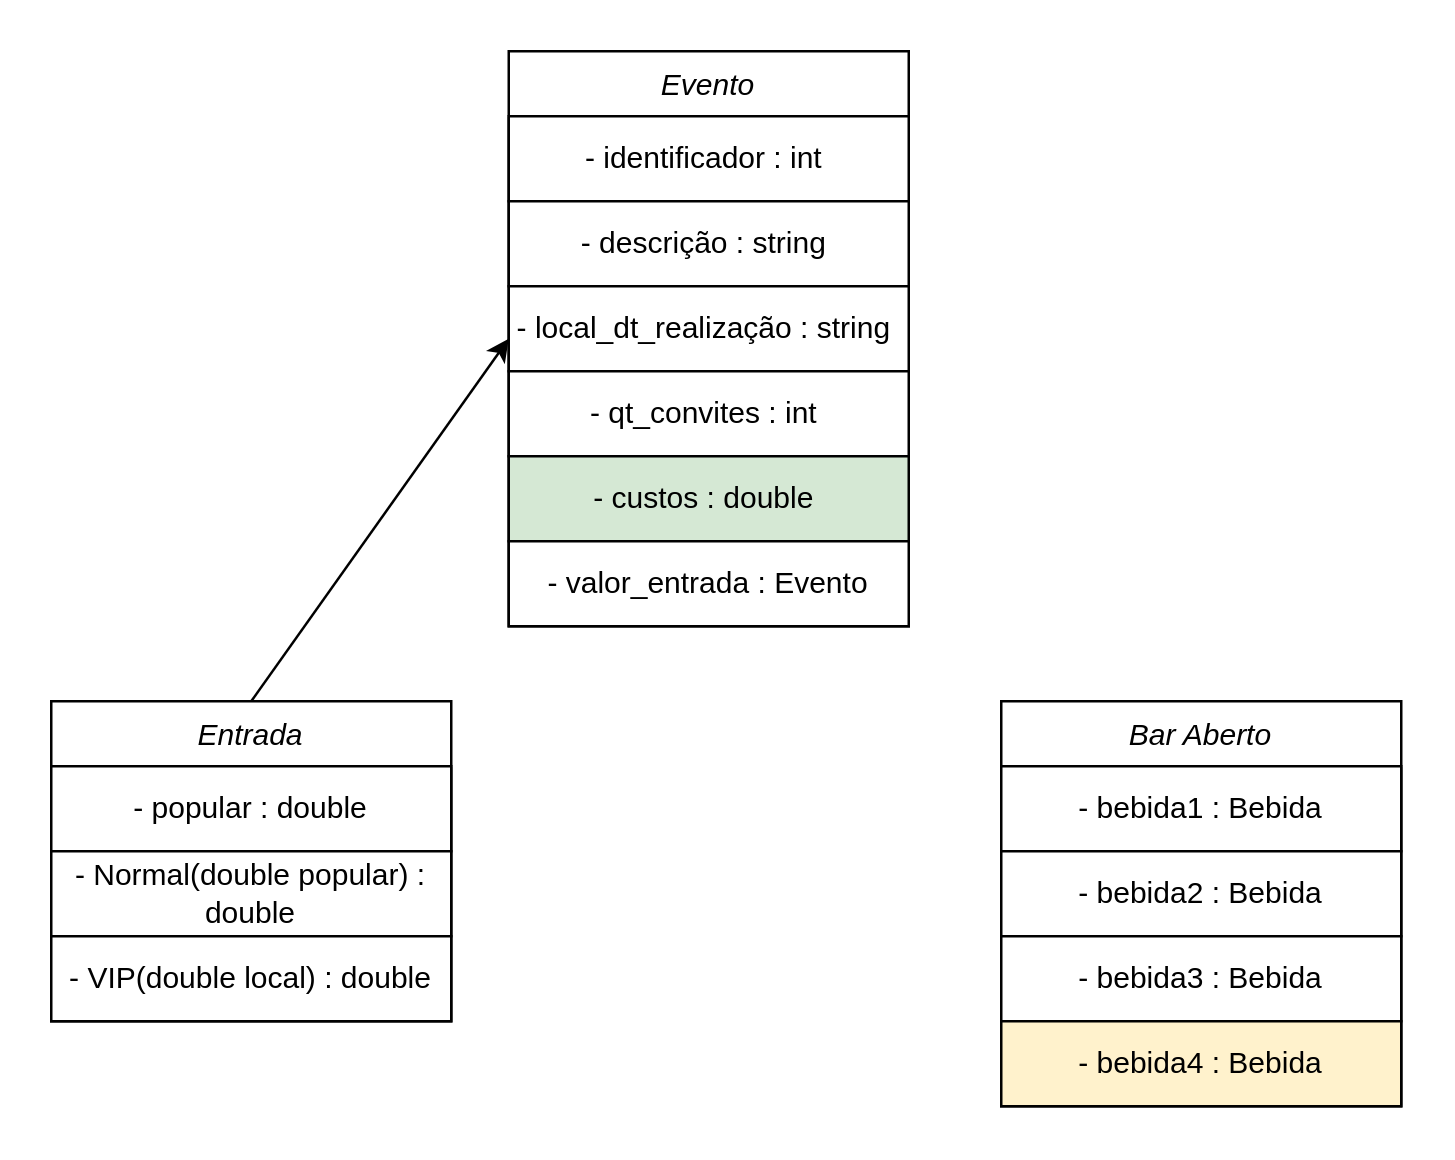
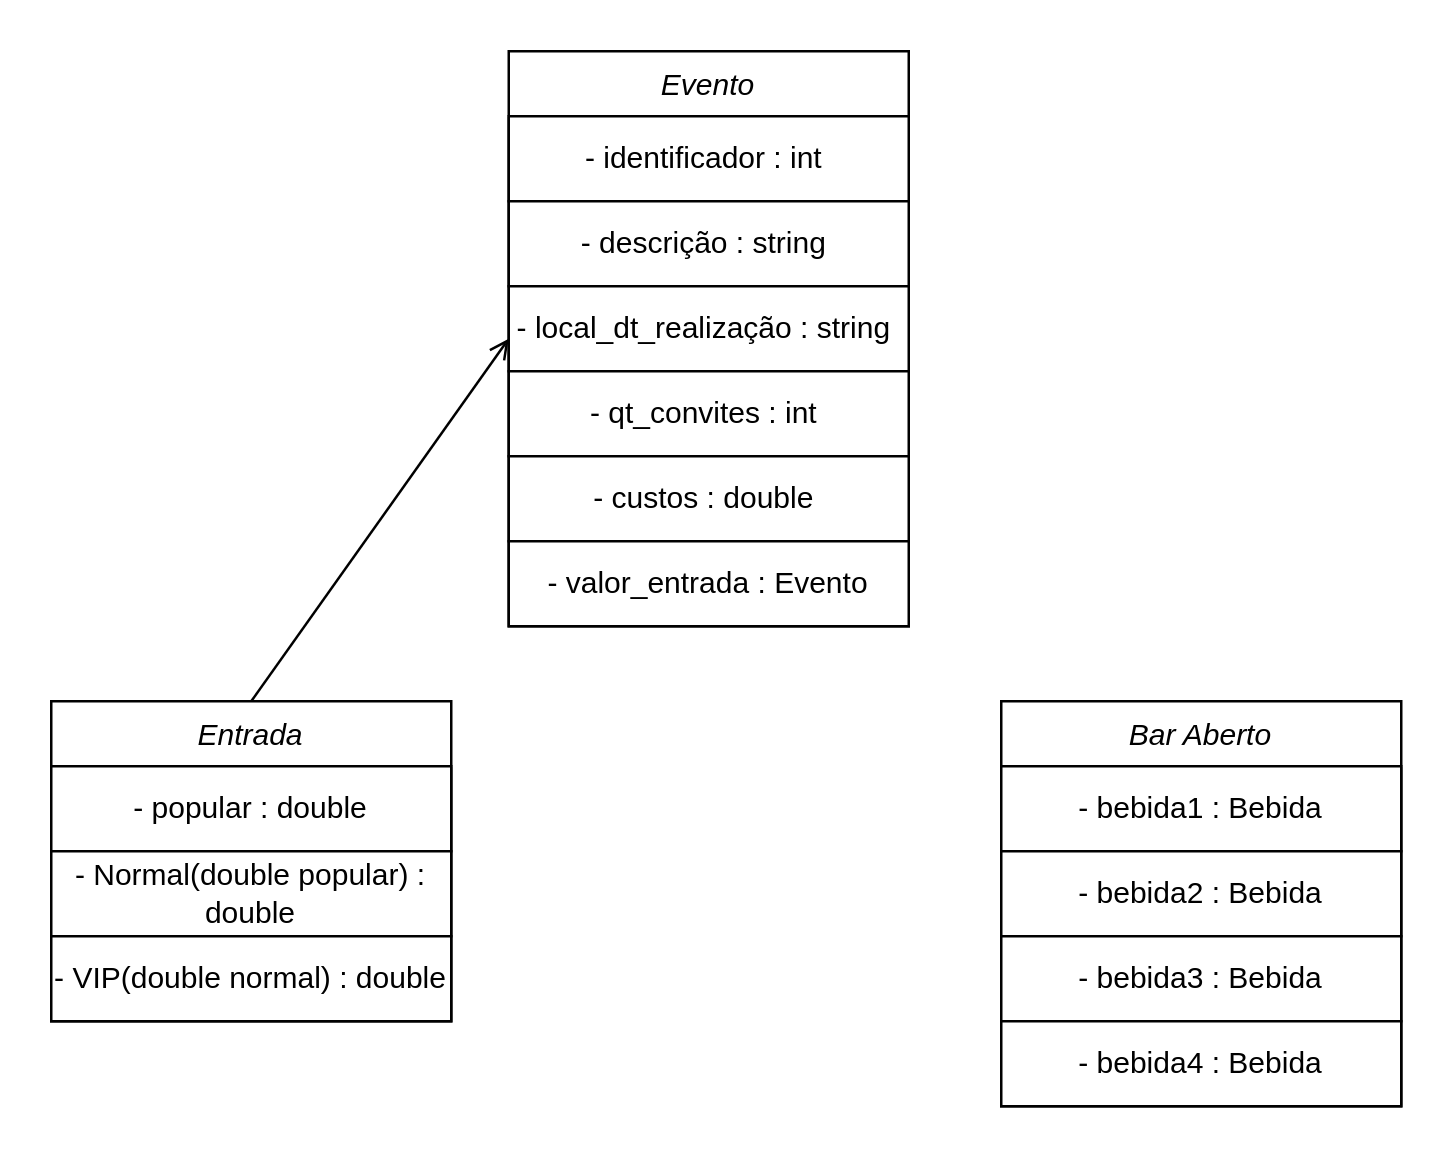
edge "Entrada" -> "Evento": arrowhead classic -> open
node "- custos : double": fillcolor #d5e8d4 -> #ffffff
node "- VIP(double local) : double": label "- VIP(double local) : double" -> "- VIP(double normal) : double"
node "- bebida4 : Bebida": fillcolor #fff2cc -> #ffffff
